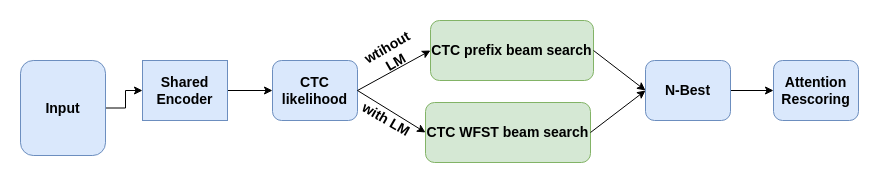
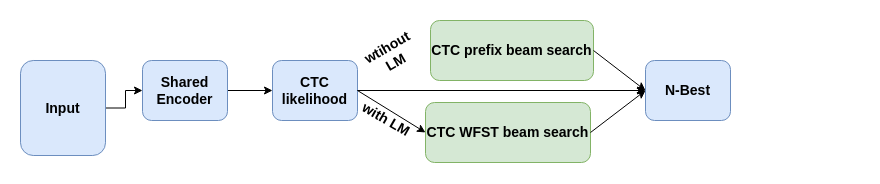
edge "CTC likelihood" -> "CTC prefix beam search": now "CTC likelihood" -> "N-Best"
node "Shared Encoder": shape rectangle -> rounded rectangle
edge "N-Best" -> "Attention Rescoring": removed
node "Attention Rescoring": removed
